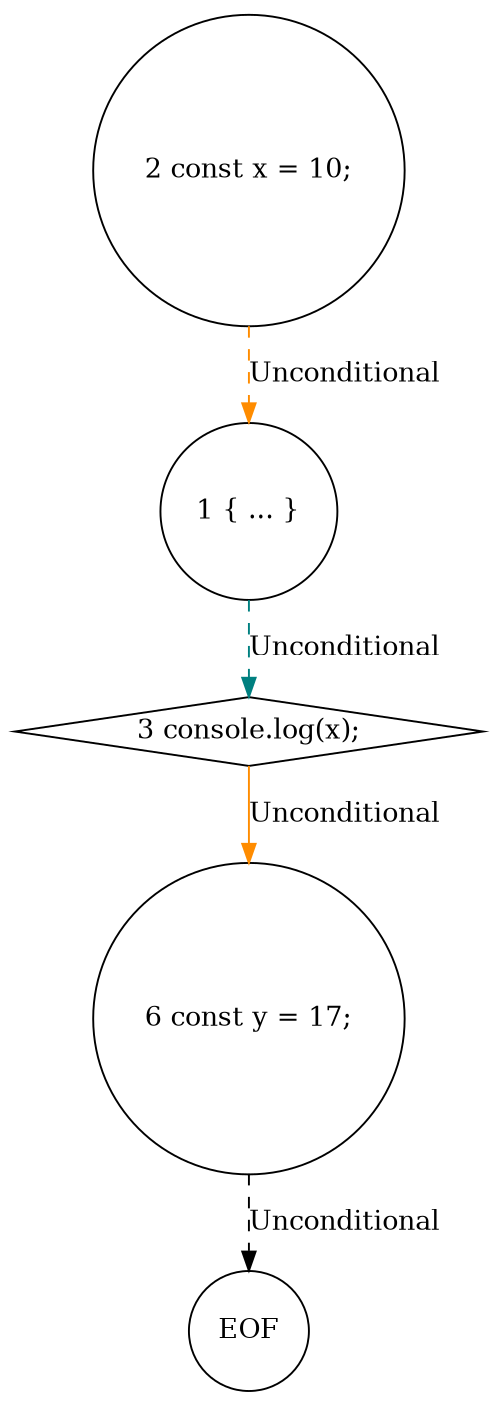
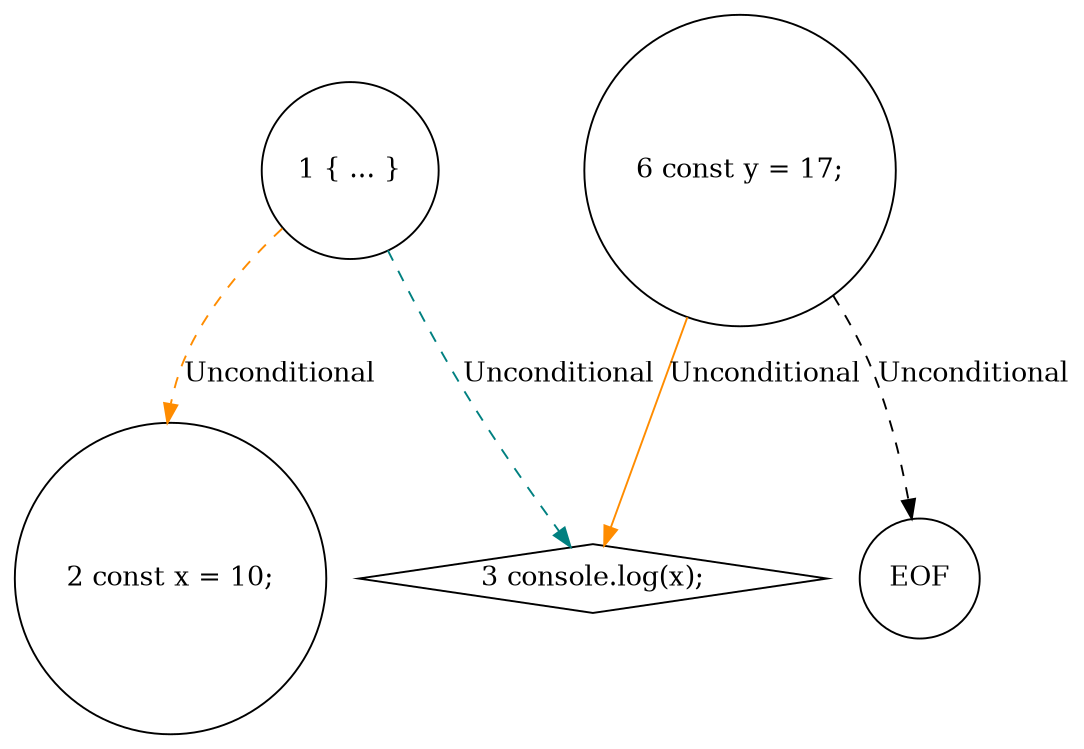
edge "2 const x = 10;" -> "1 { ... }": reversed
edge "3 console.log(x);" -> "6 const y = 17;": reversed
